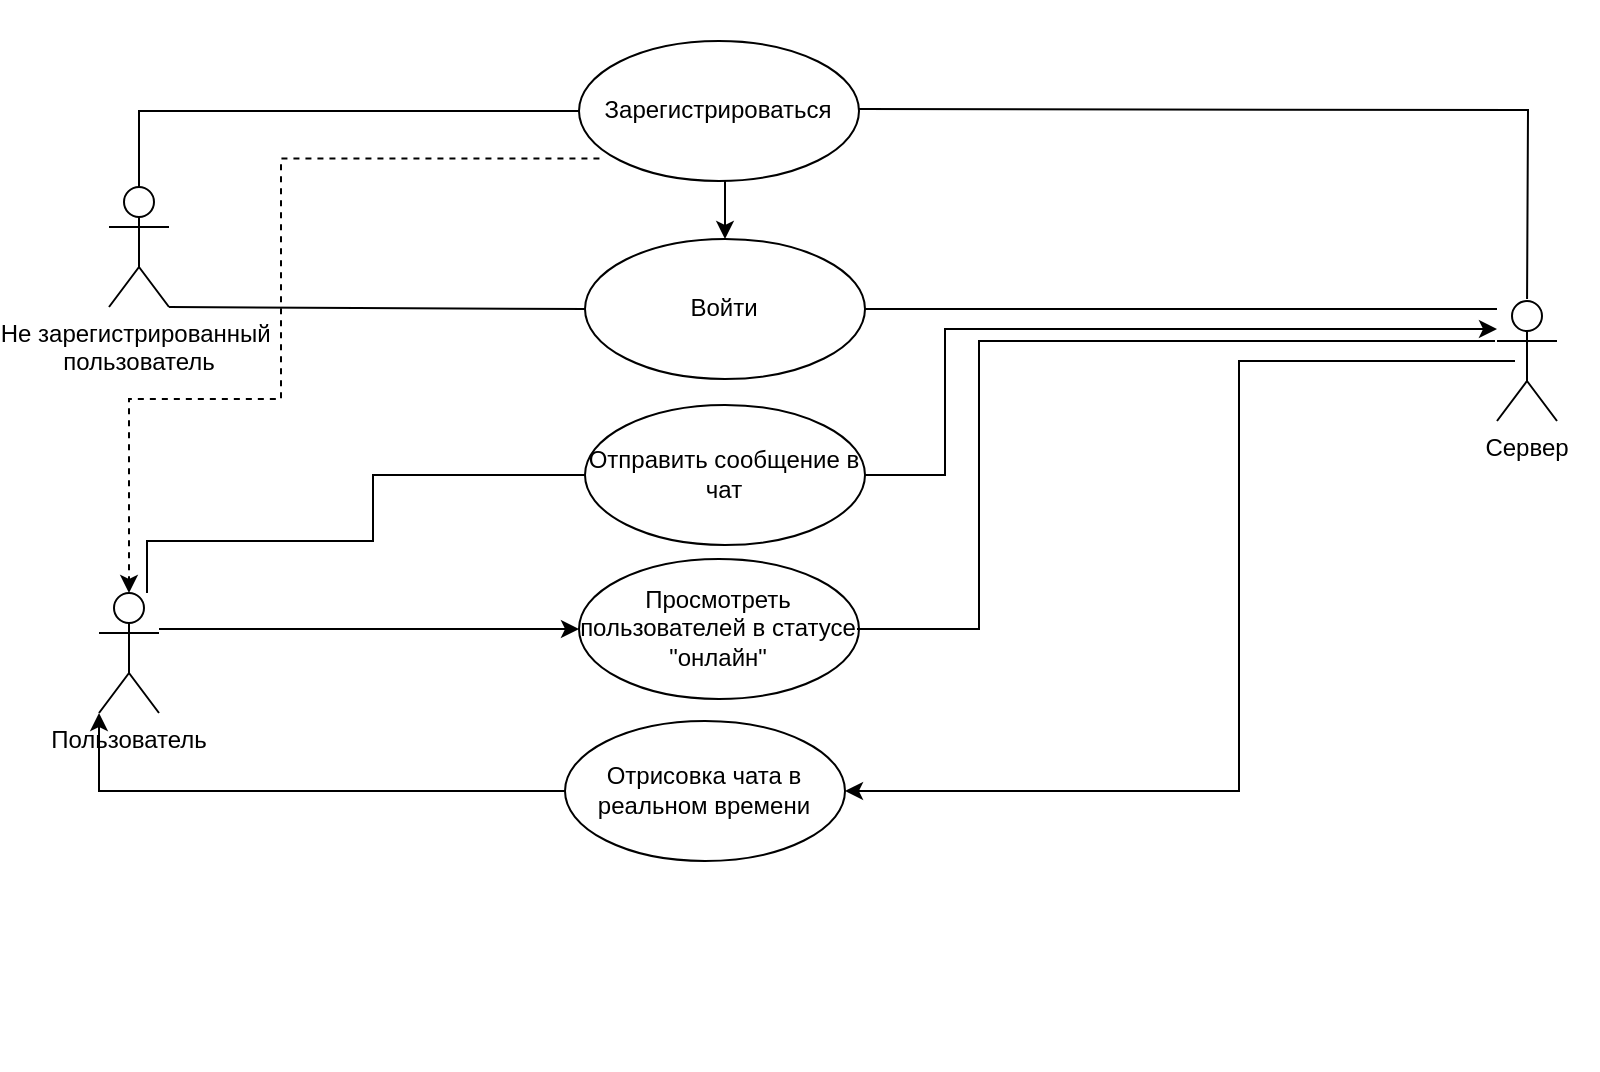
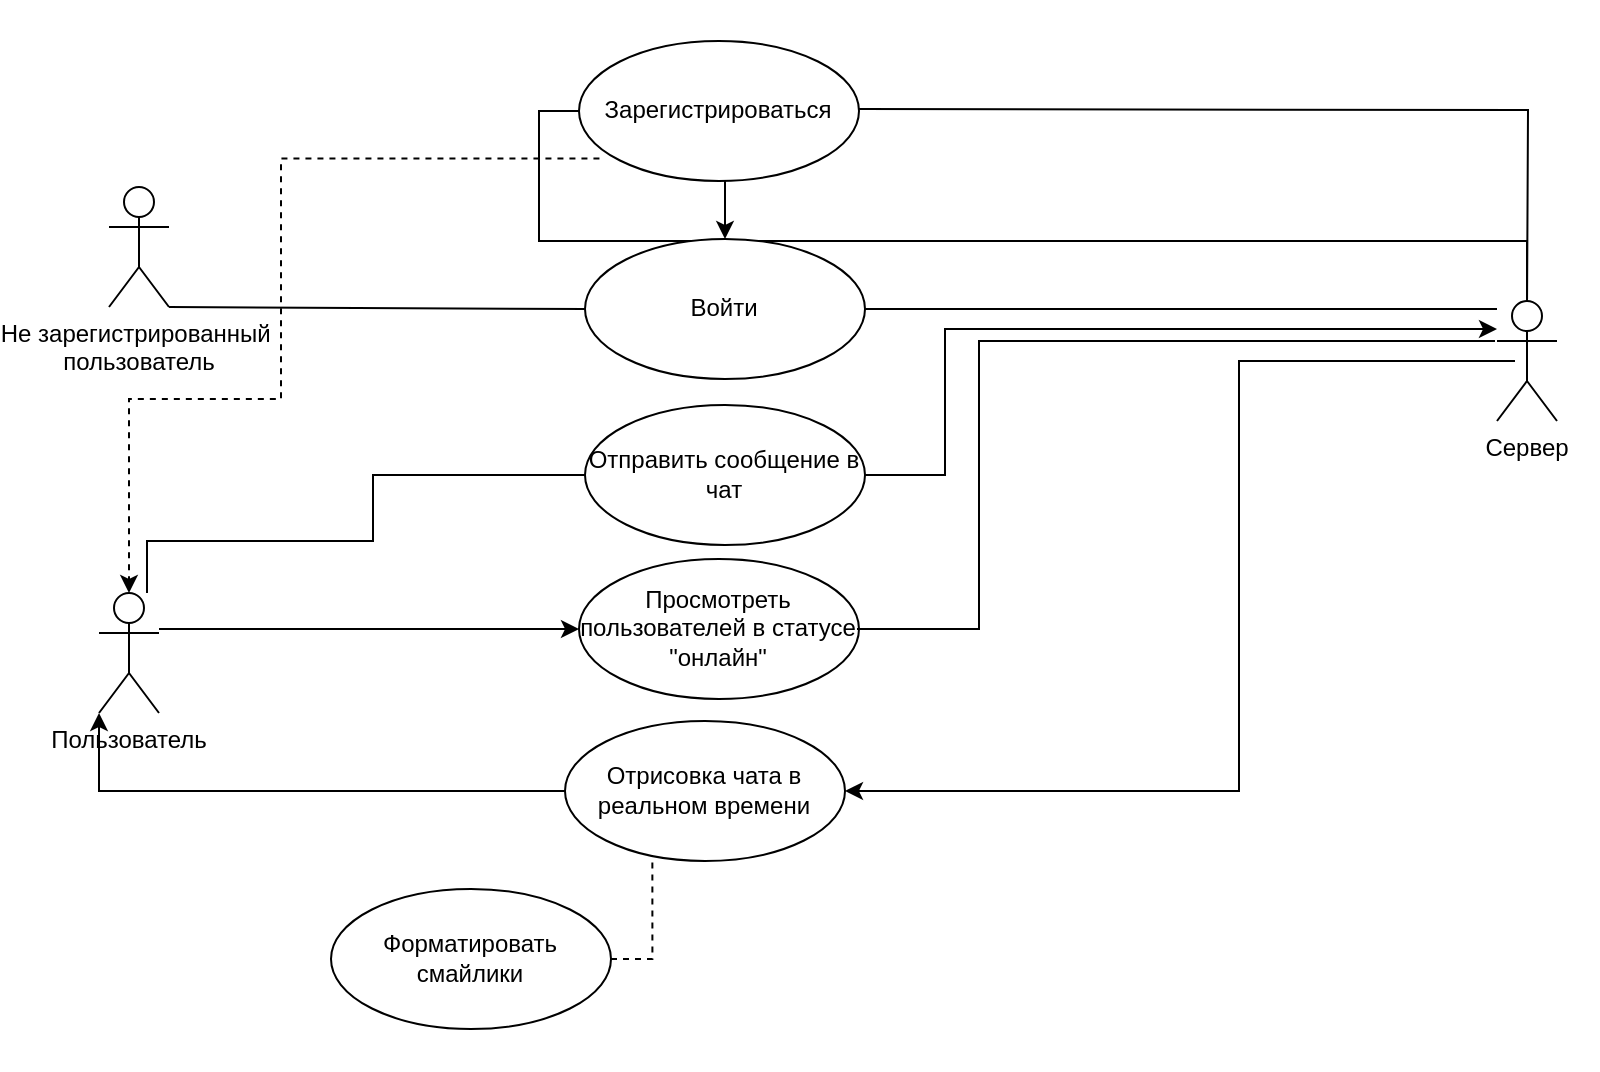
edge "Зарегистрироваться" -- "Не зарегистрированный пользователь": now "Зарегистрироваться" -- "Сервер"
edge "Отрисовка чата в реальном времени" -- "Форматировать смайлики": added
node "Форматировать смайлики": added
